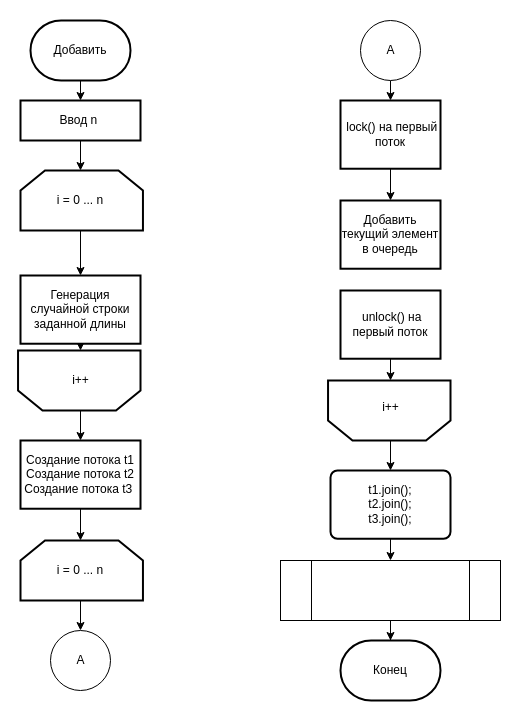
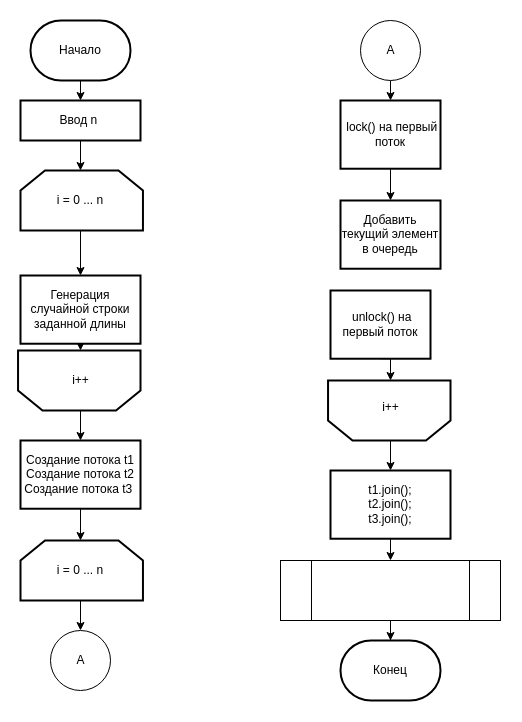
node "Добавить": label "Добавить" -> "Начало"
node "unlock() на первый поток": moved (391, 325) -> (381, 325)
node "t1.join(); t2.join(); t3.join();": shape rounded rectangle -> rectangle
